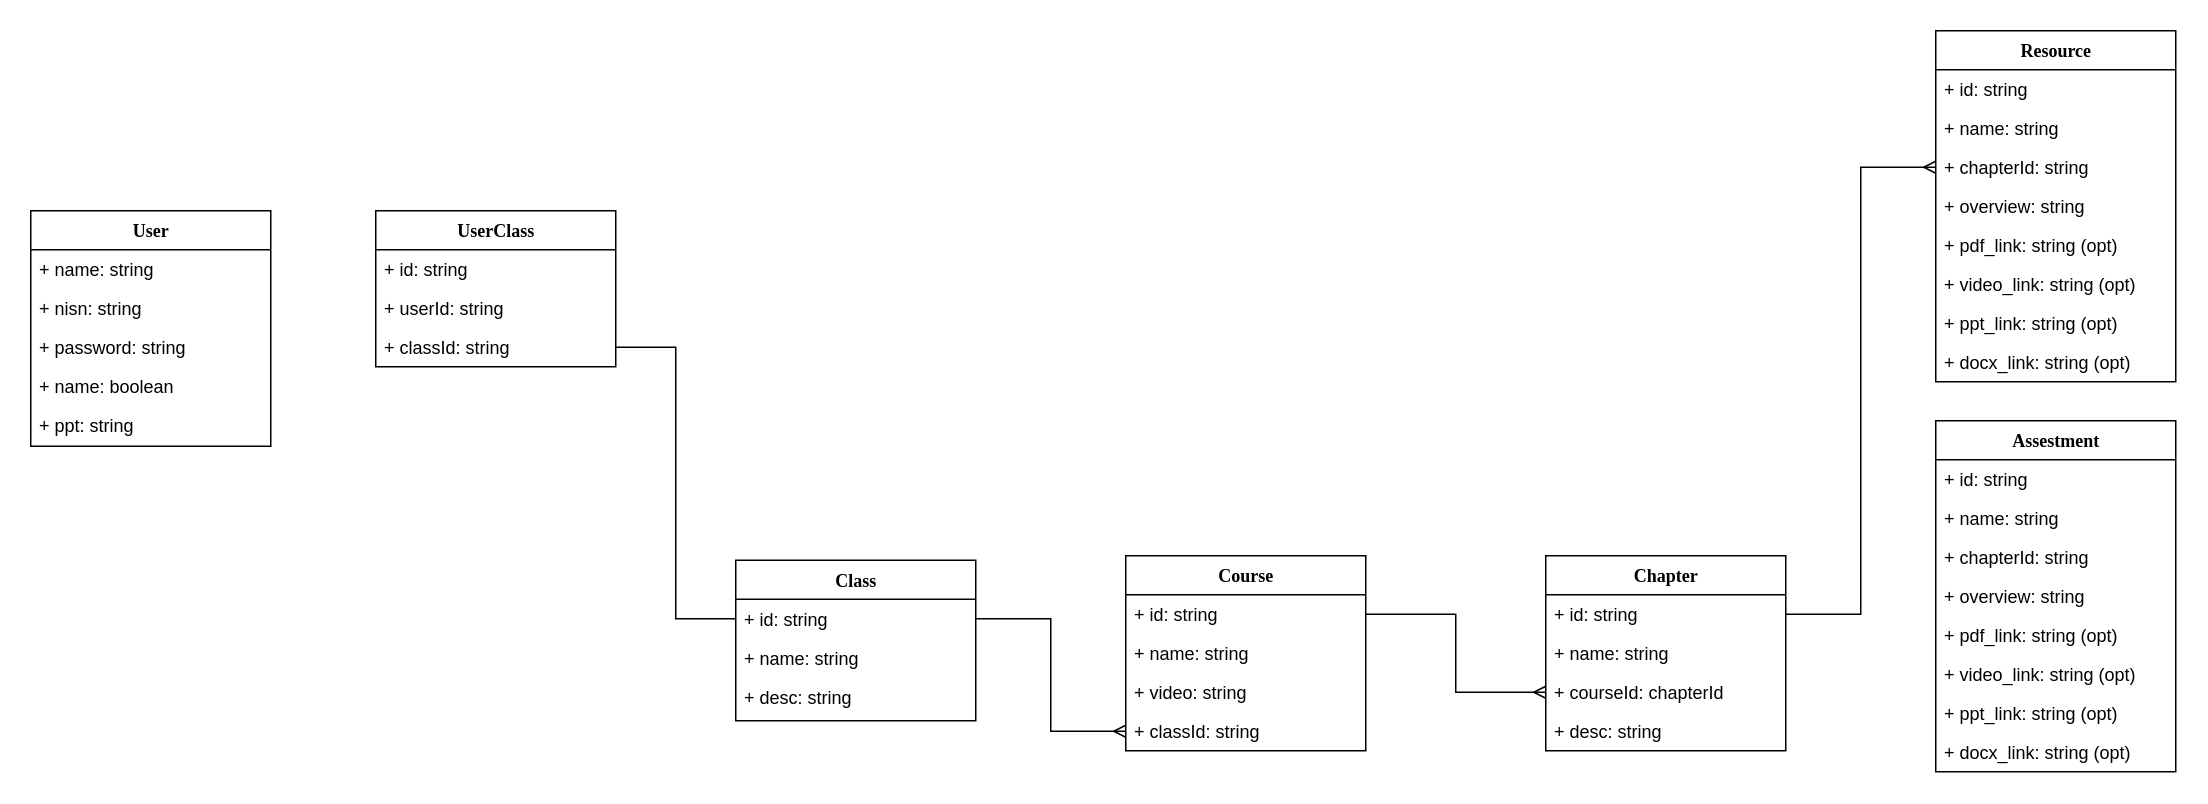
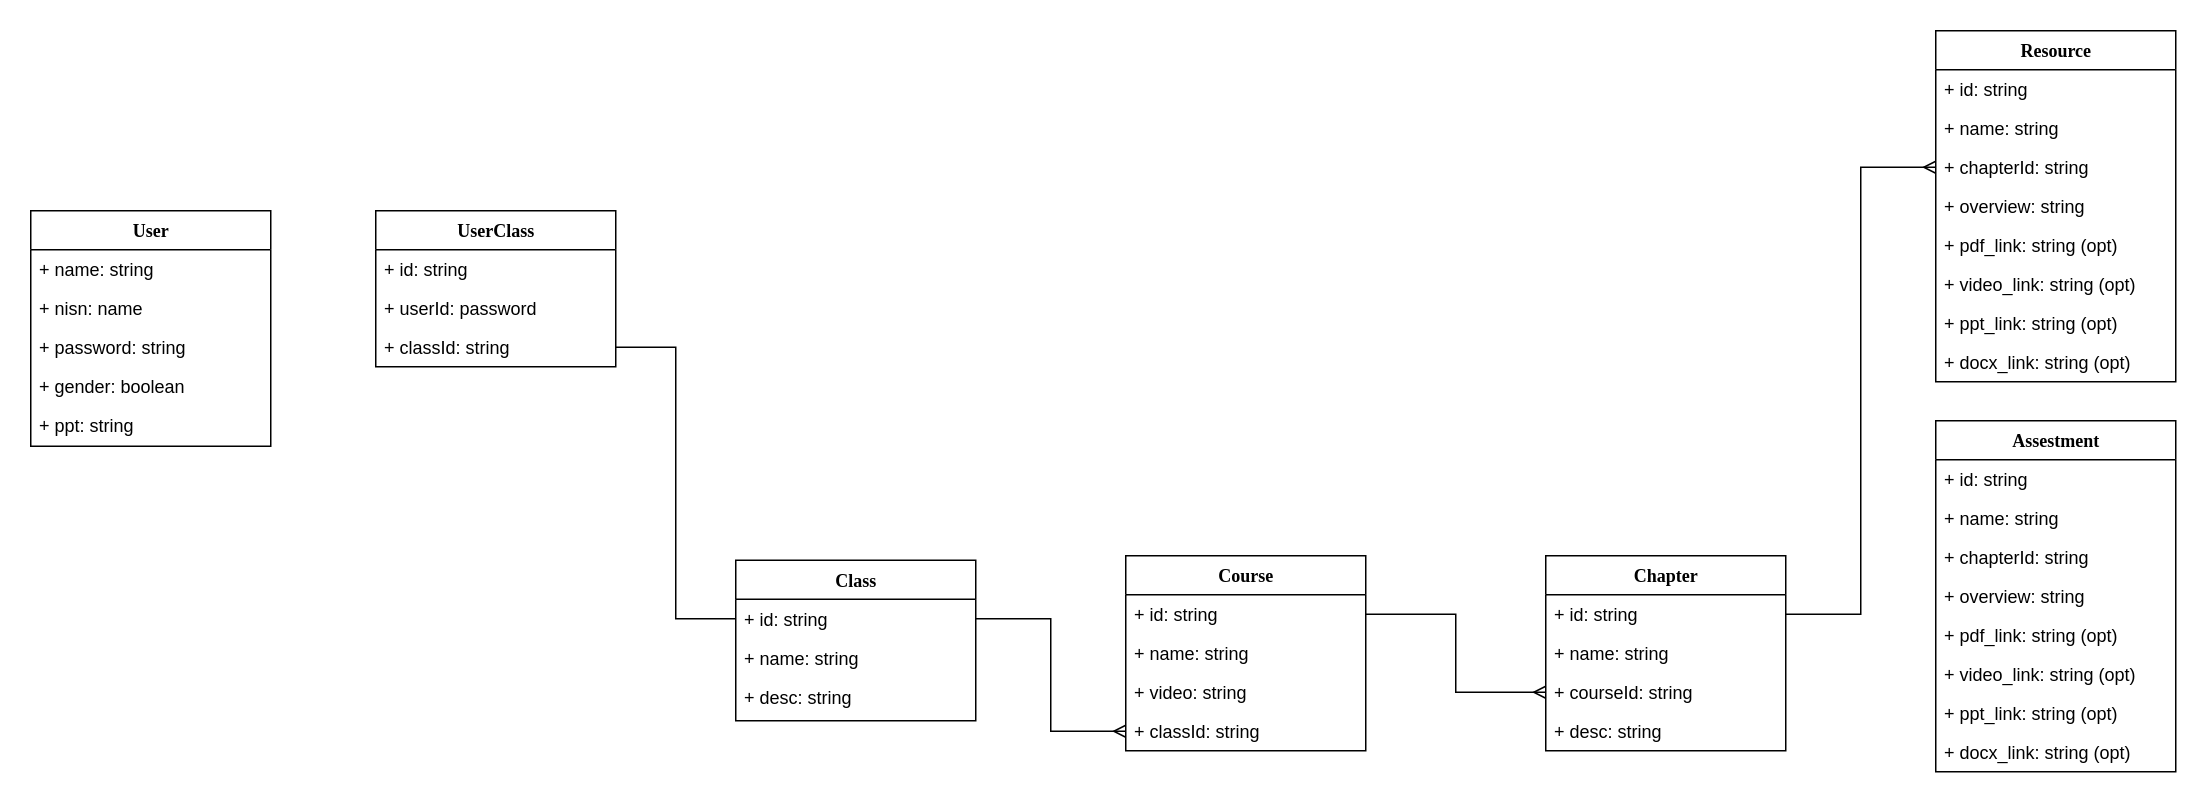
node "+ nisn: string": label "+ nisn: string" -> "+ nisn: name"
node "+ userId: string": label "+ userId: string" -> "+ userId: password"
node "+ name: boolean": label "+ name: boolean" -> "+ gender: boolean"
node "+ courseId: chapterId": label "+ courseId: chapterId" -> "+ courseId: string"
